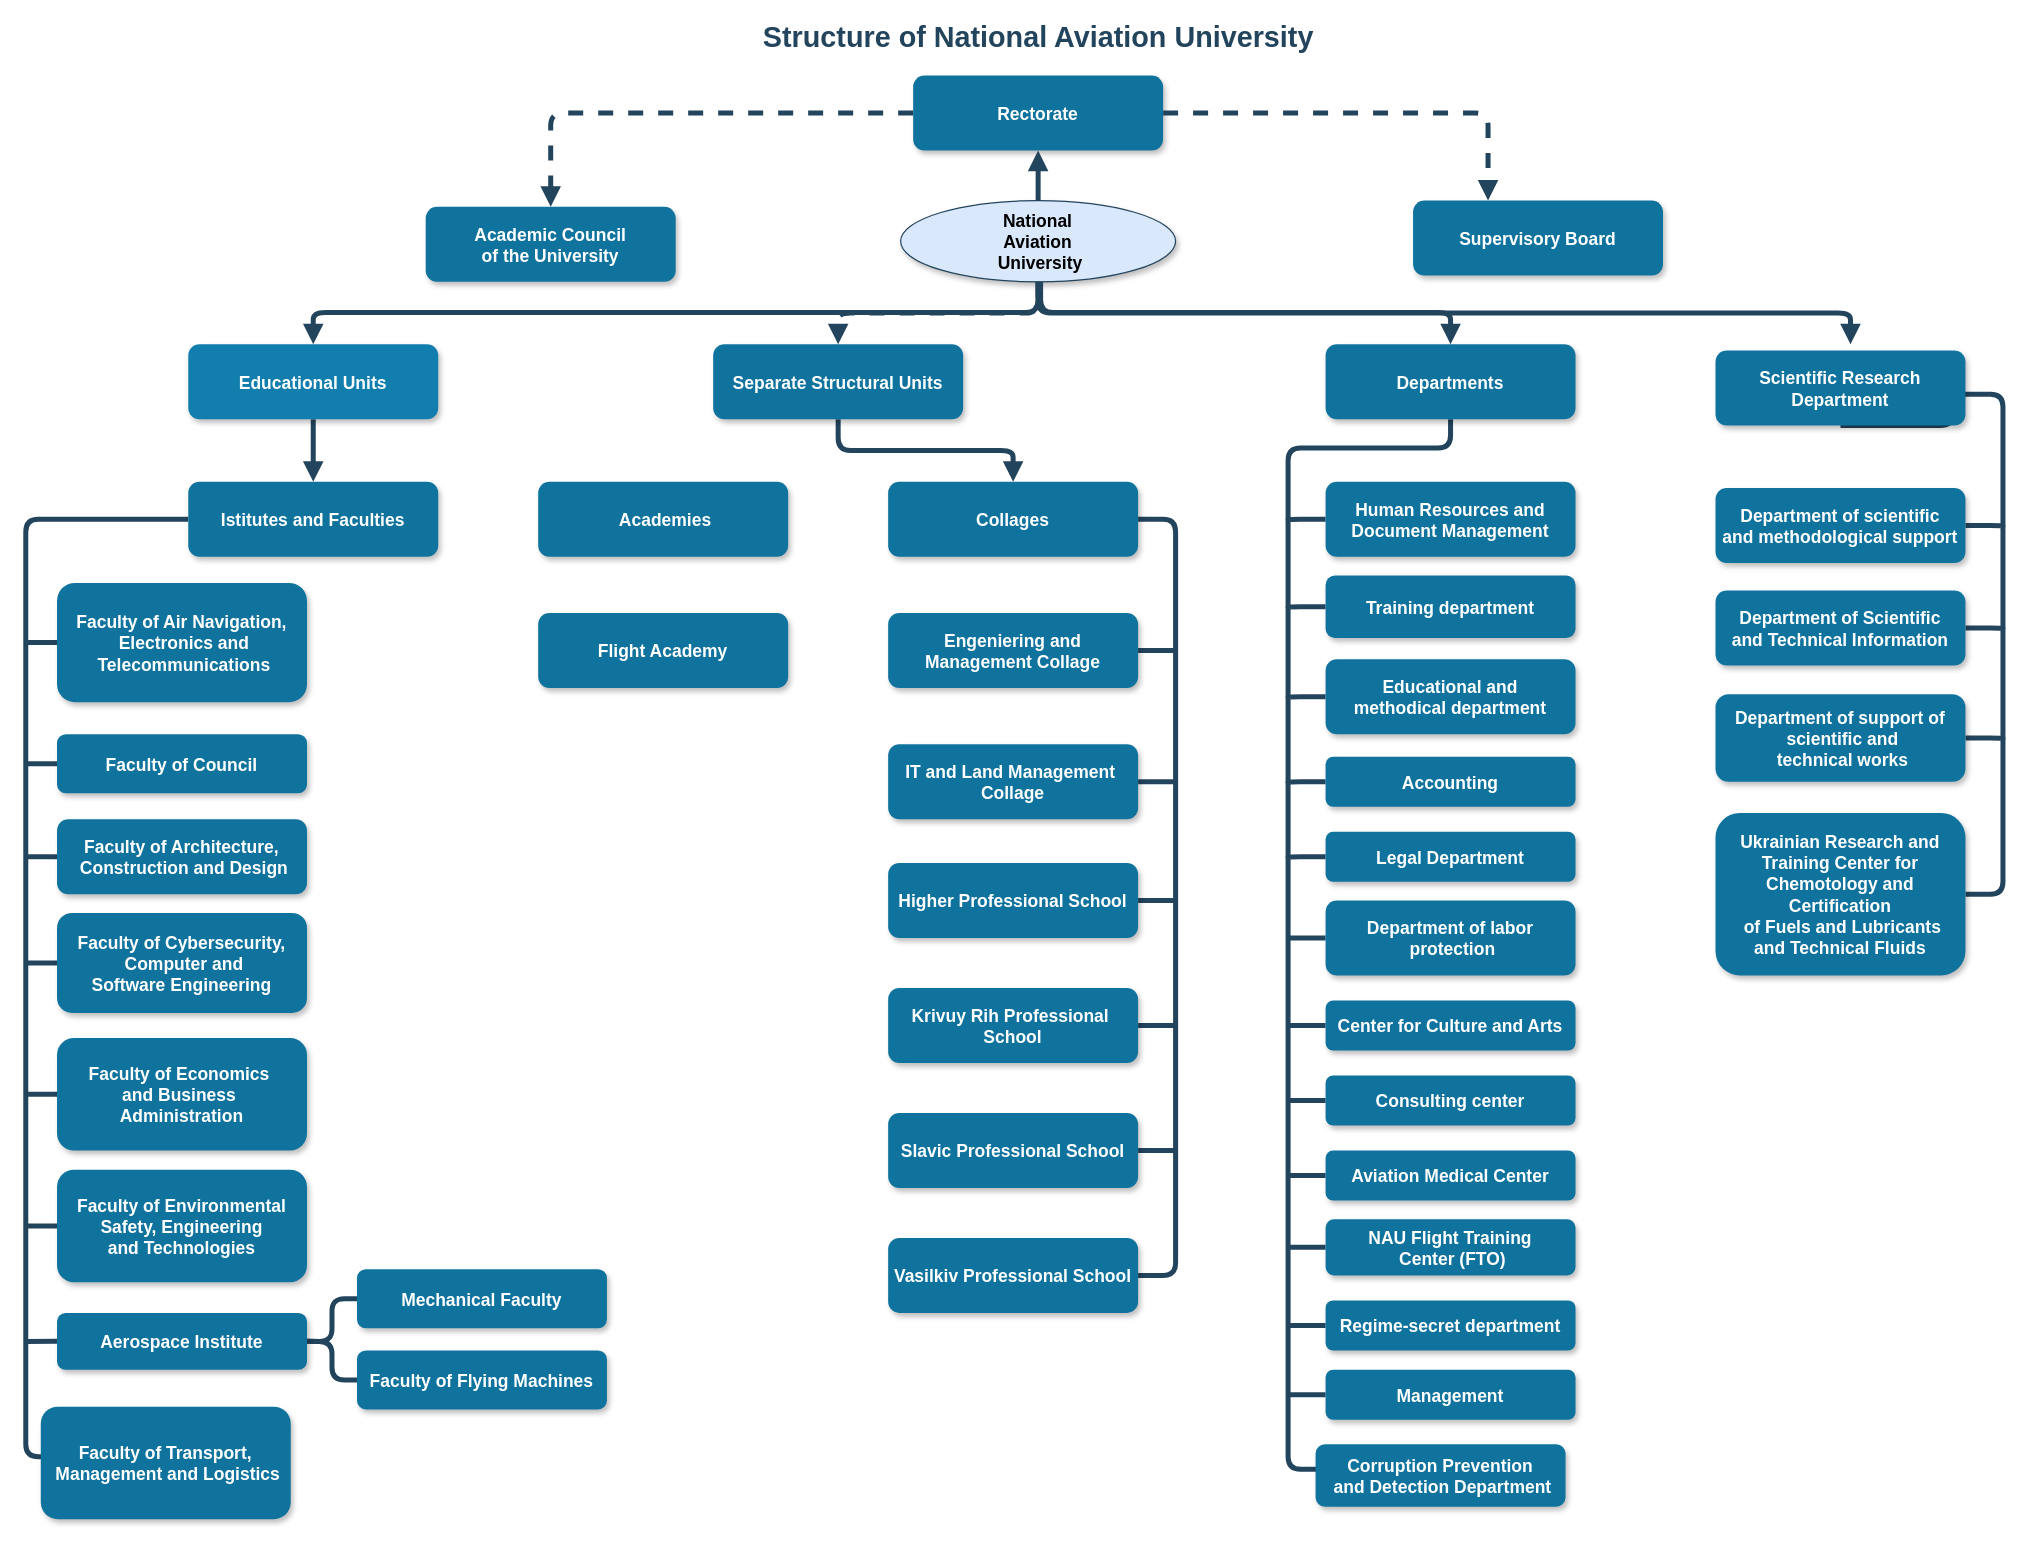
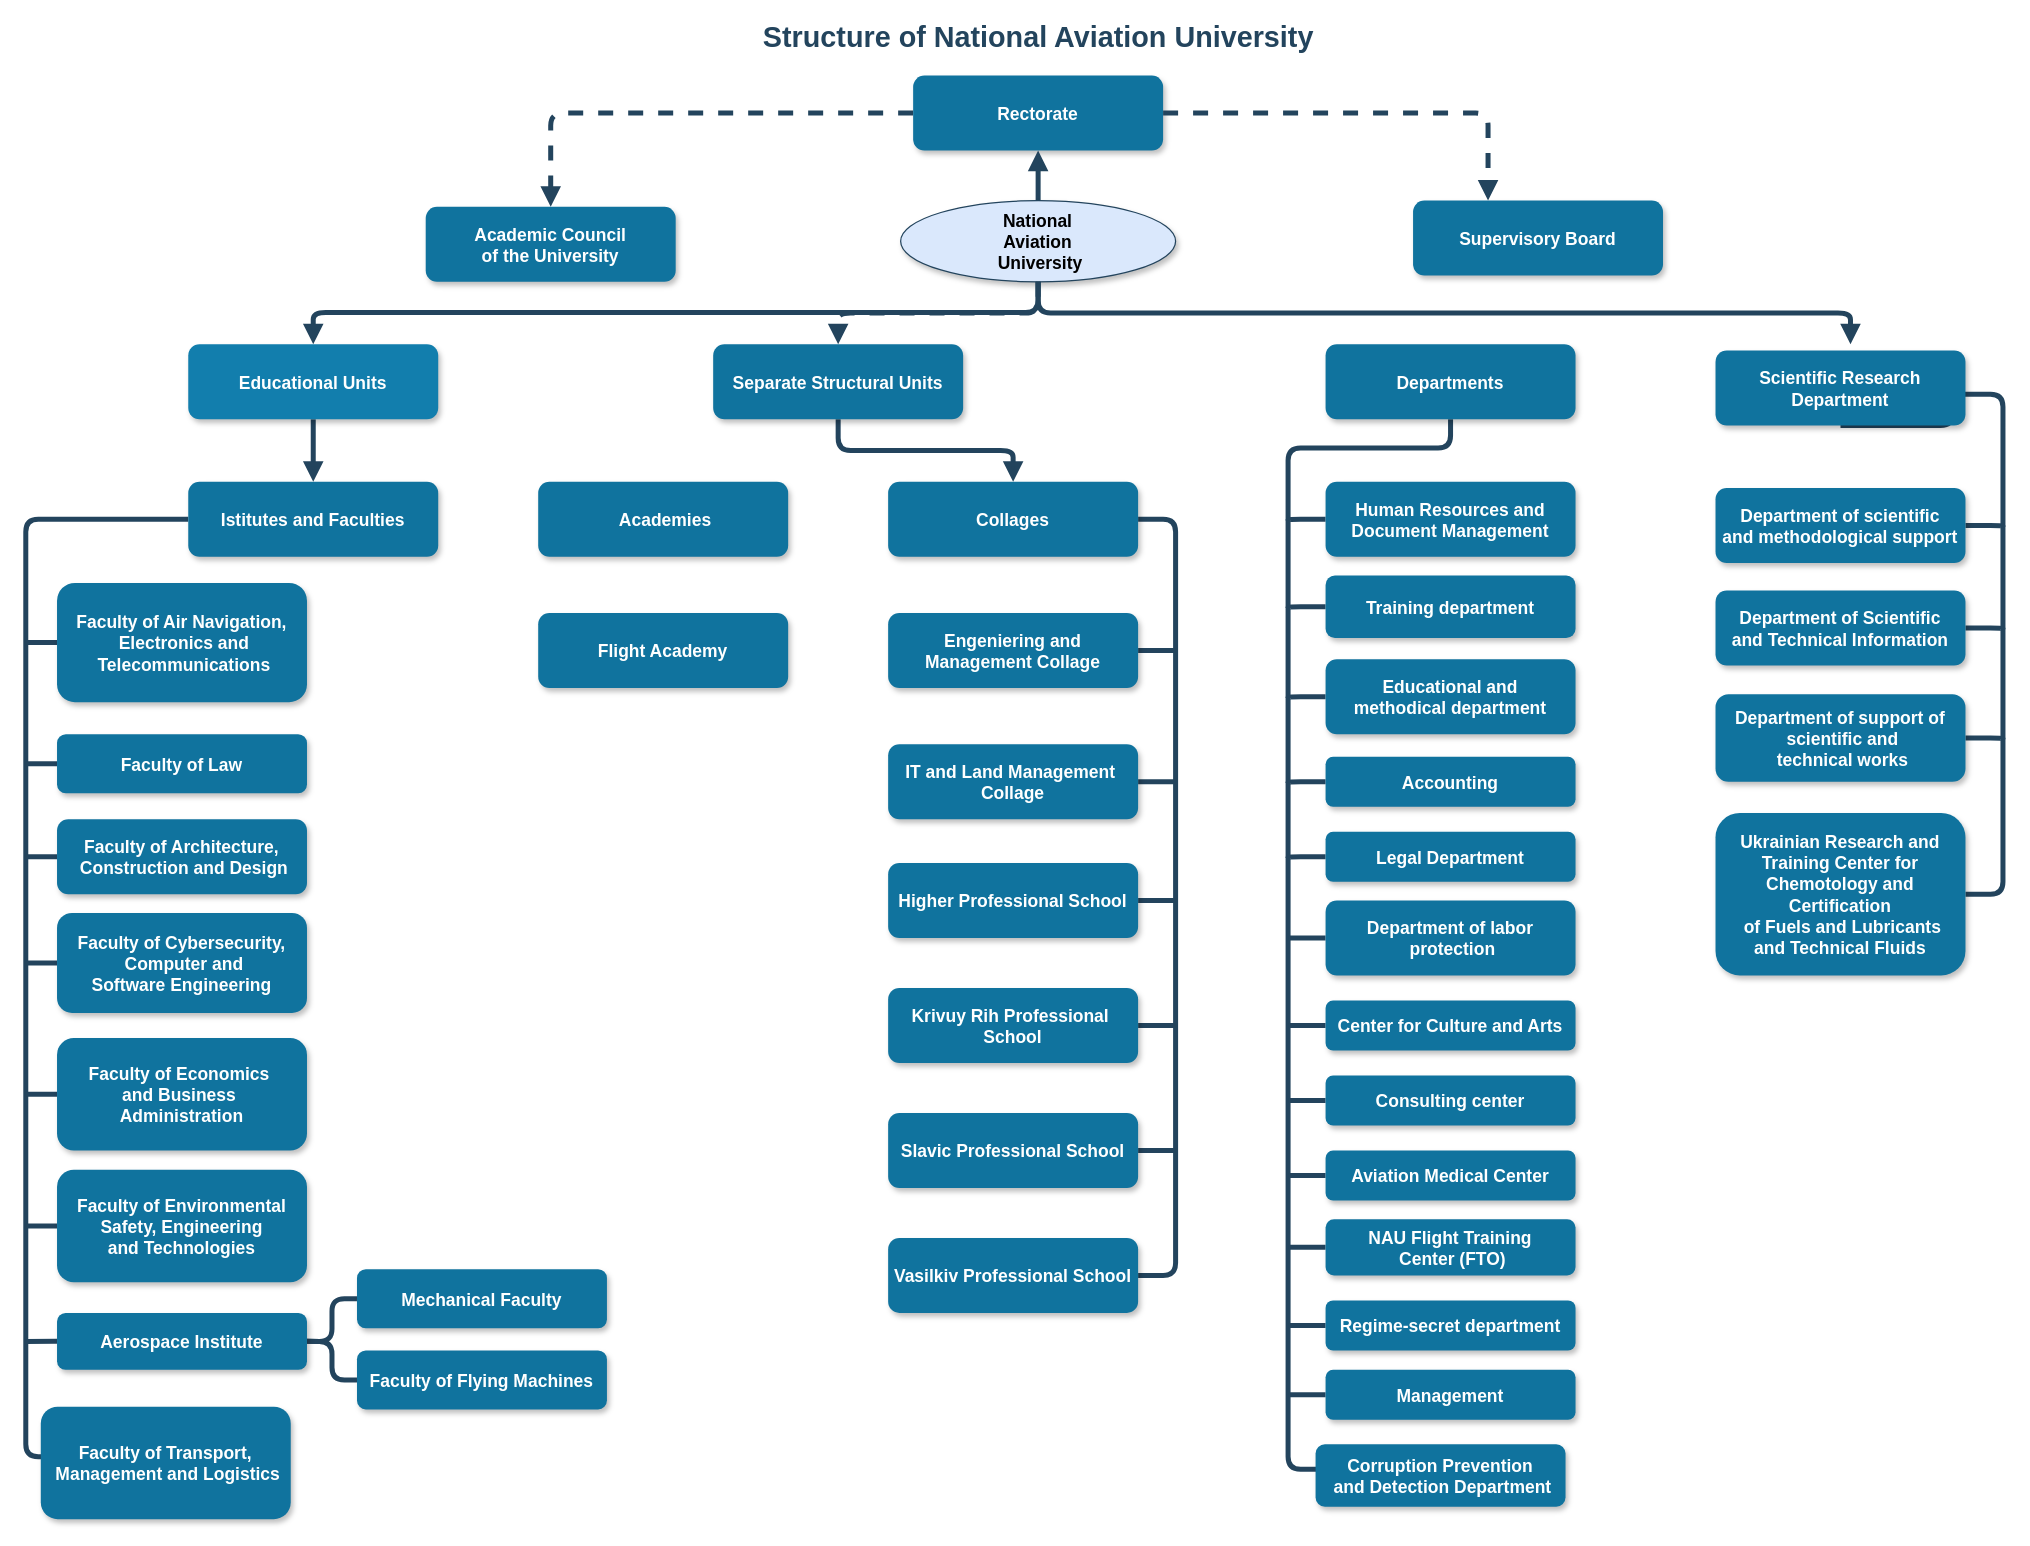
edge "National Aviation University" -> "Departments": removed
node "Faculty of Council": label "Faculty of Council" -> "Faculty of Law"
